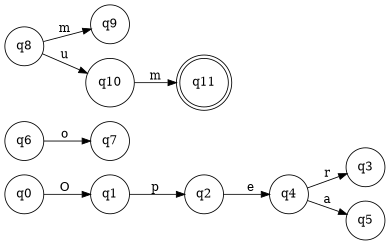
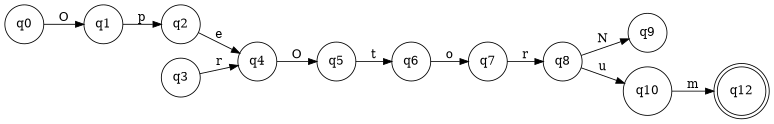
edge "q8" -> "q9": label "m" -> "N"
edge "q5" -> "q6": added, label "t"
edge "q7" -> "q8": added, label "r"
node "q11": label "q11" -> "q12"
edge "q4" -> "q3": reversed
edge "q4" -> "q5": label "a" -> "O"
